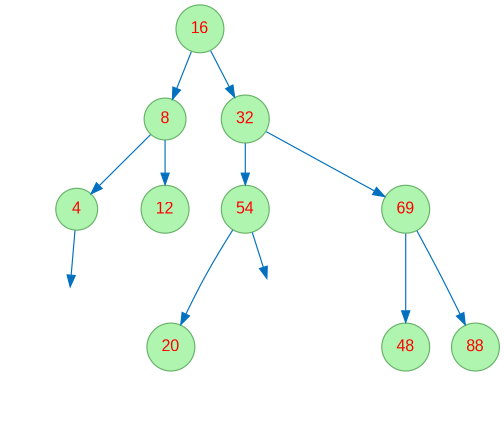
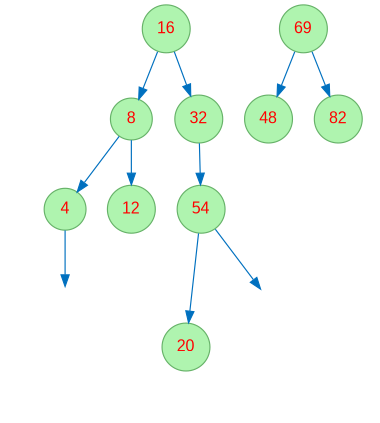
edge "32" -> "69": removed
node "88": label "88" -> "82"
